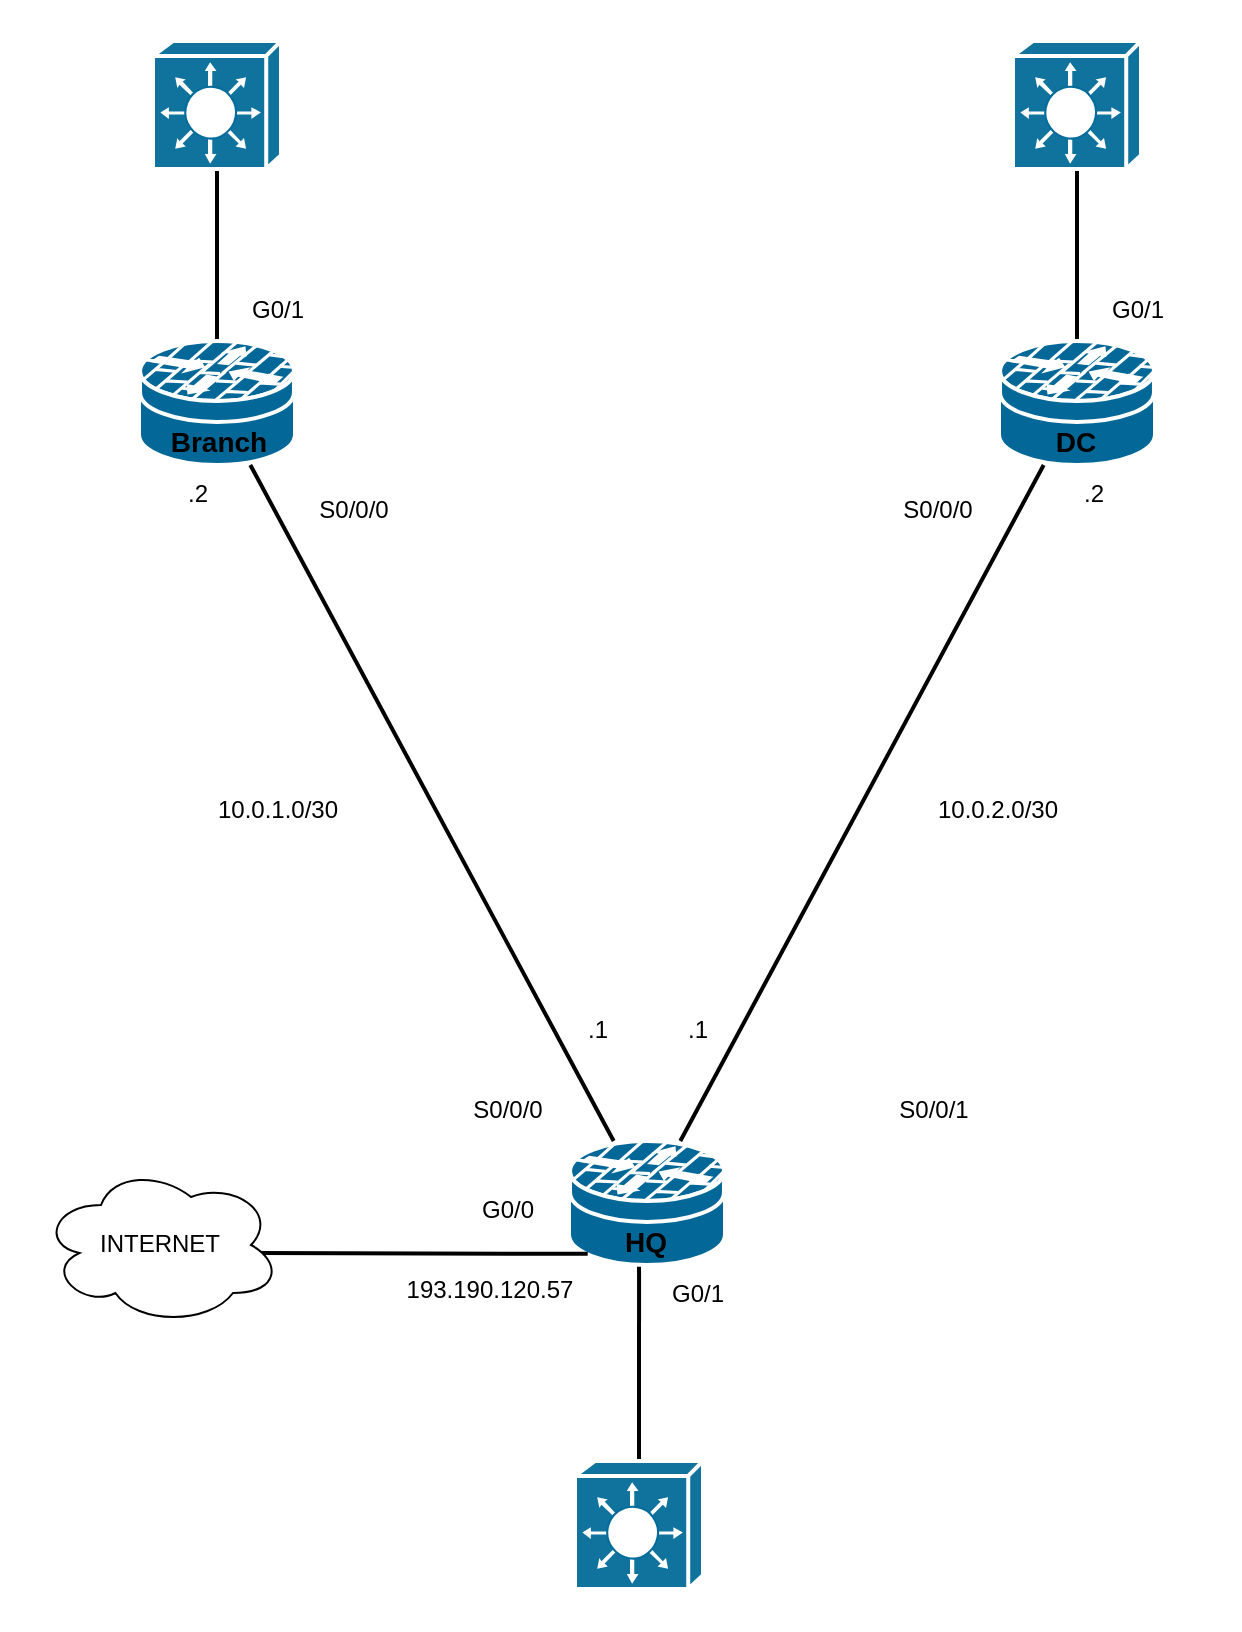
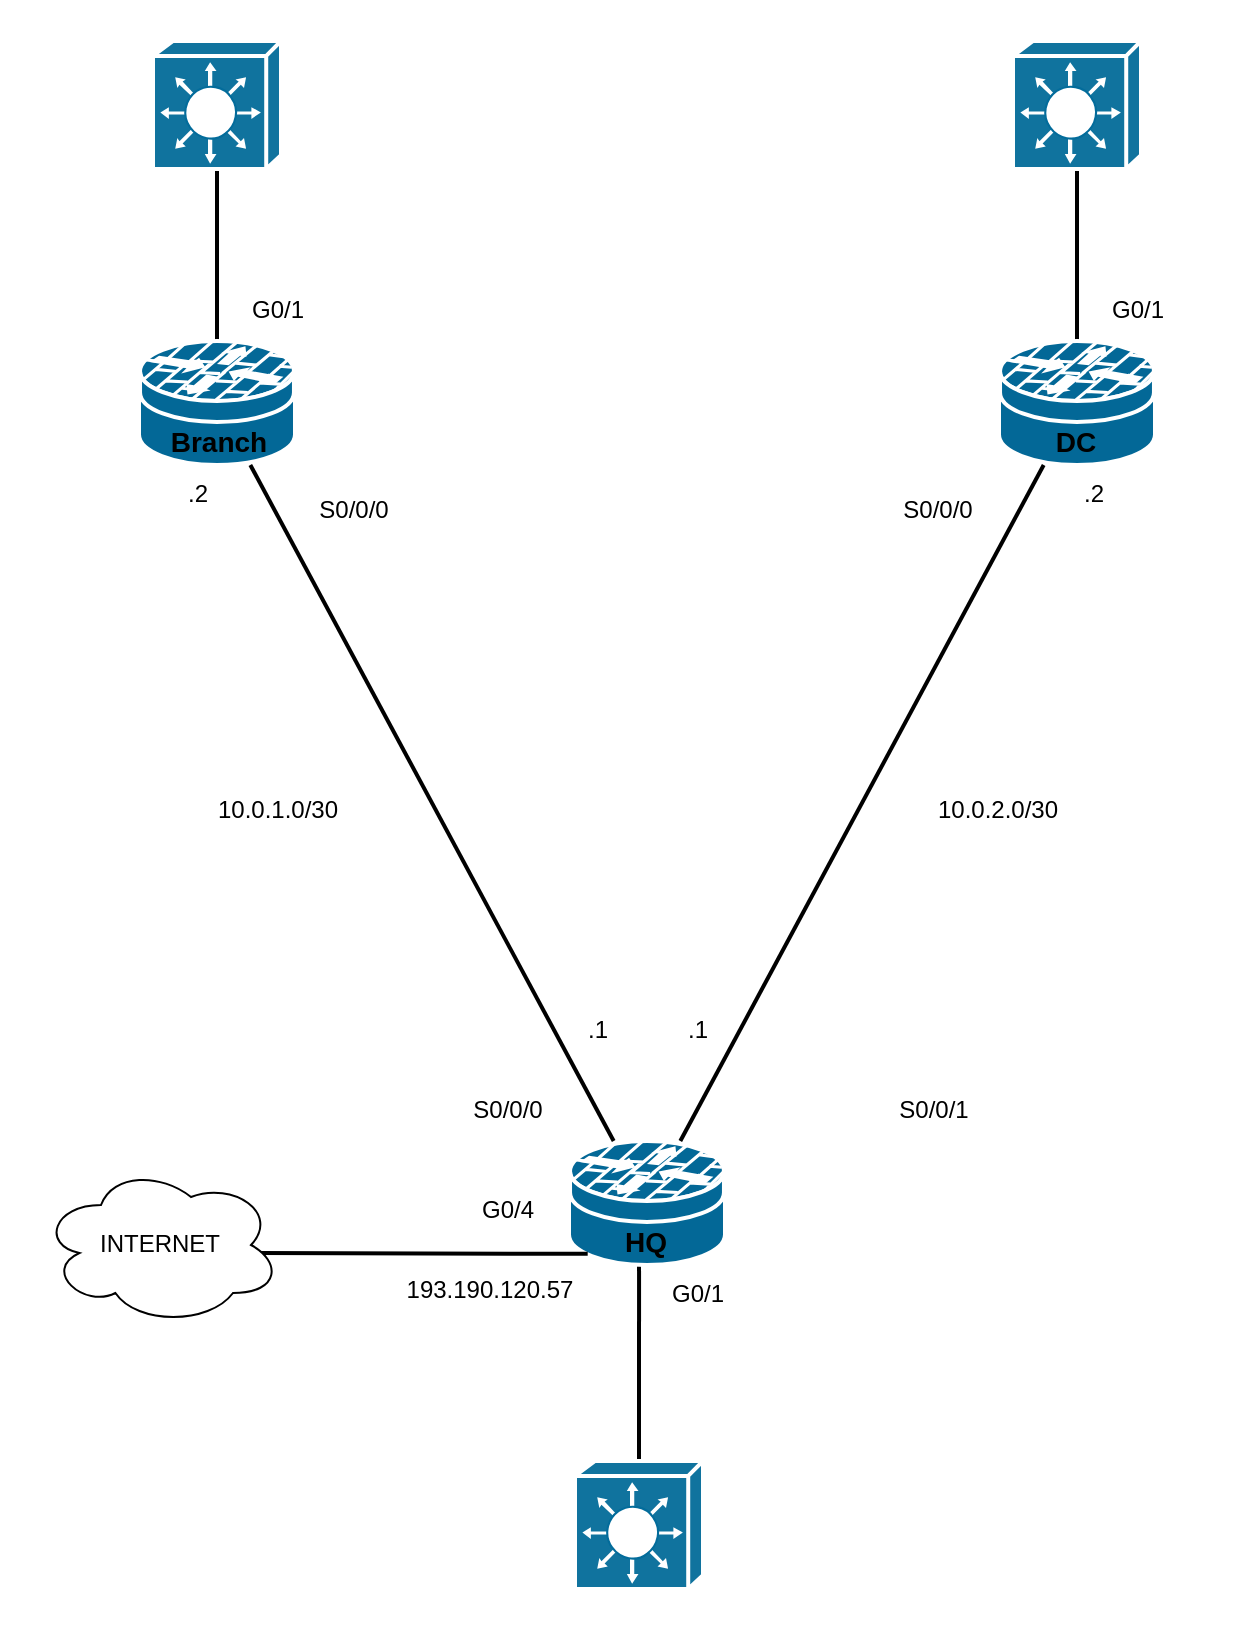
node "G0/0": label "G0/0" -> "G0/4"
